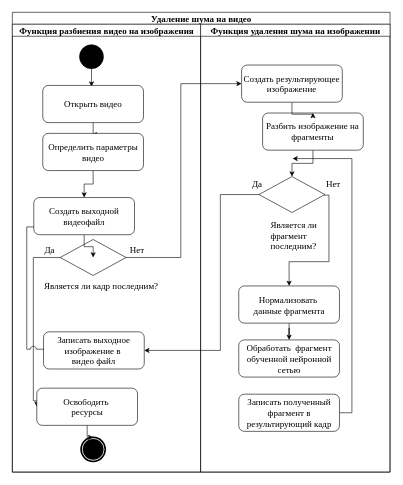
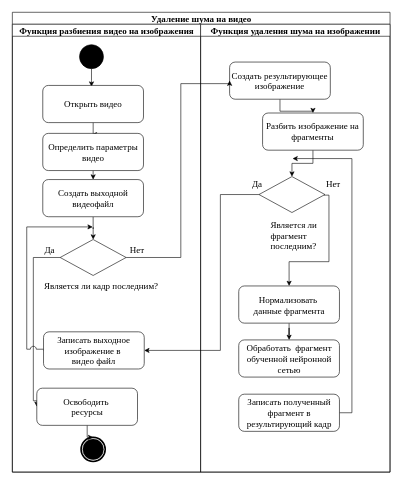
node "Создать результирующее изображение": moved (292, 84) -> (280, 81)
node "Создать выходной видеофайл": moved (84, 216) -> (93, 198)
